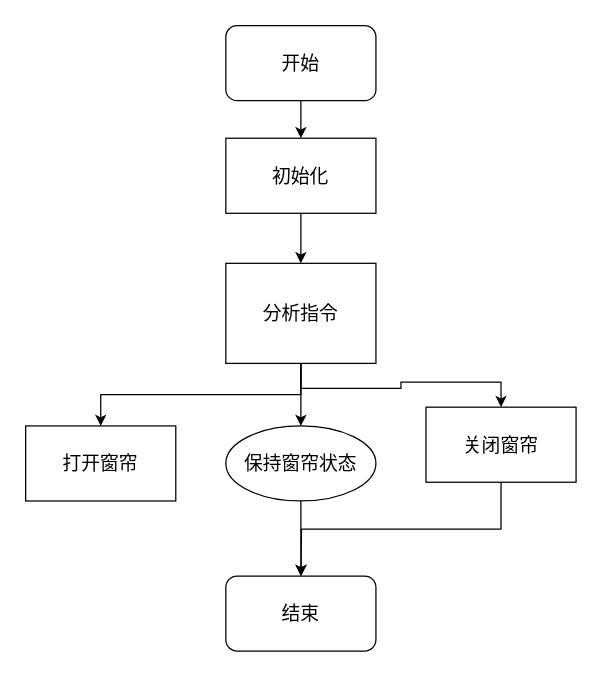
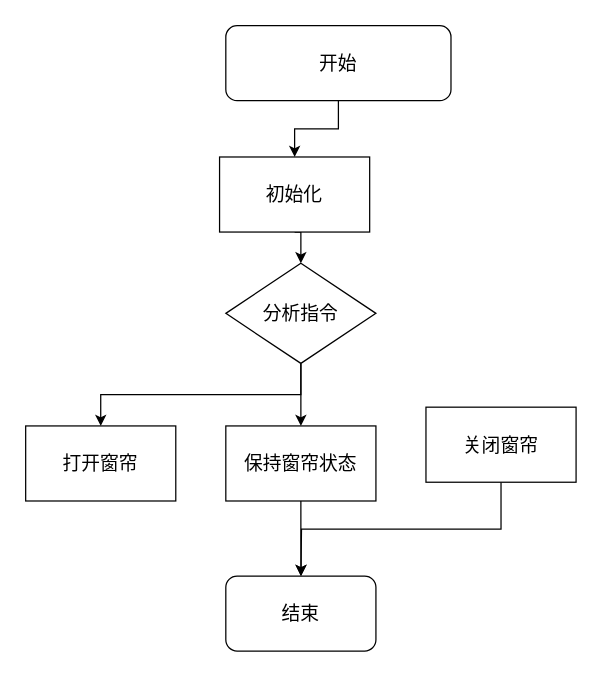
node "开始": size 150x75 -> 225x75
node "初始化": moved (301, 176) -> (294, 194)
node "分析指令": shape rectangle -> diamond
edge "分析指令" -> "关闭窗帘": removed
node "保持窗帘状态": shape ellipse -> rectangle
